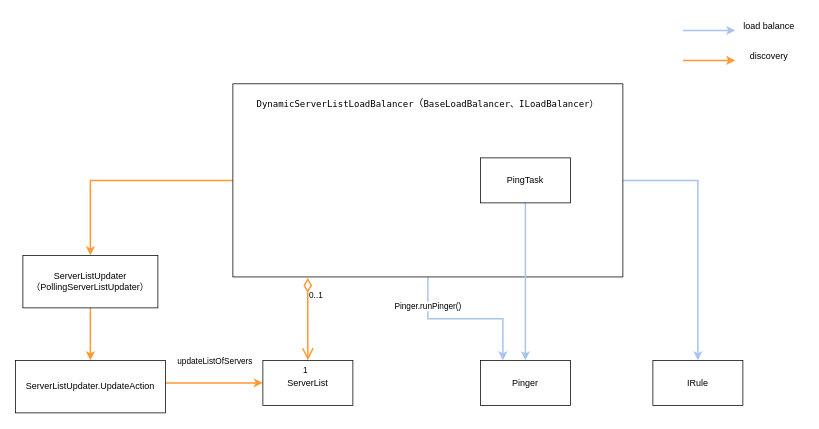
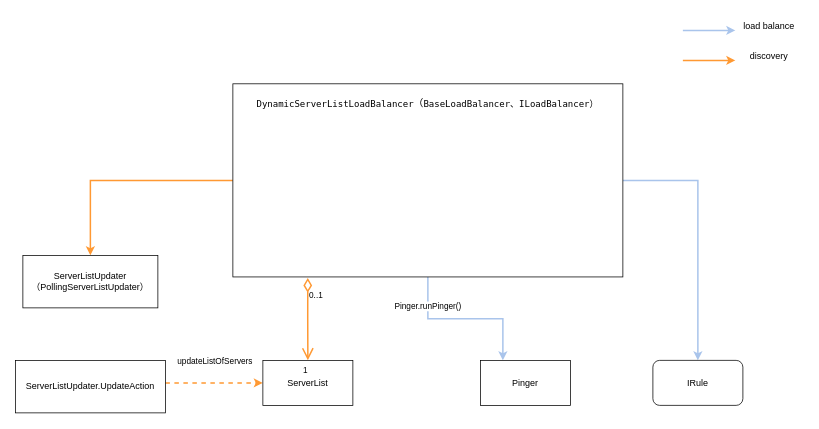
node "PingTask": removed
edge "PingTask" -> "Pinger": removed
edge "ServerListUpdater（PollingServerListUpdater）" -> "ServerListUpdater.UpdateAction": removed
edge "ServerListUpdater.UpdateAction" -> "ServerList": style solid -> dashed
node "IRule": shape rectangle -> rounded rectangle
